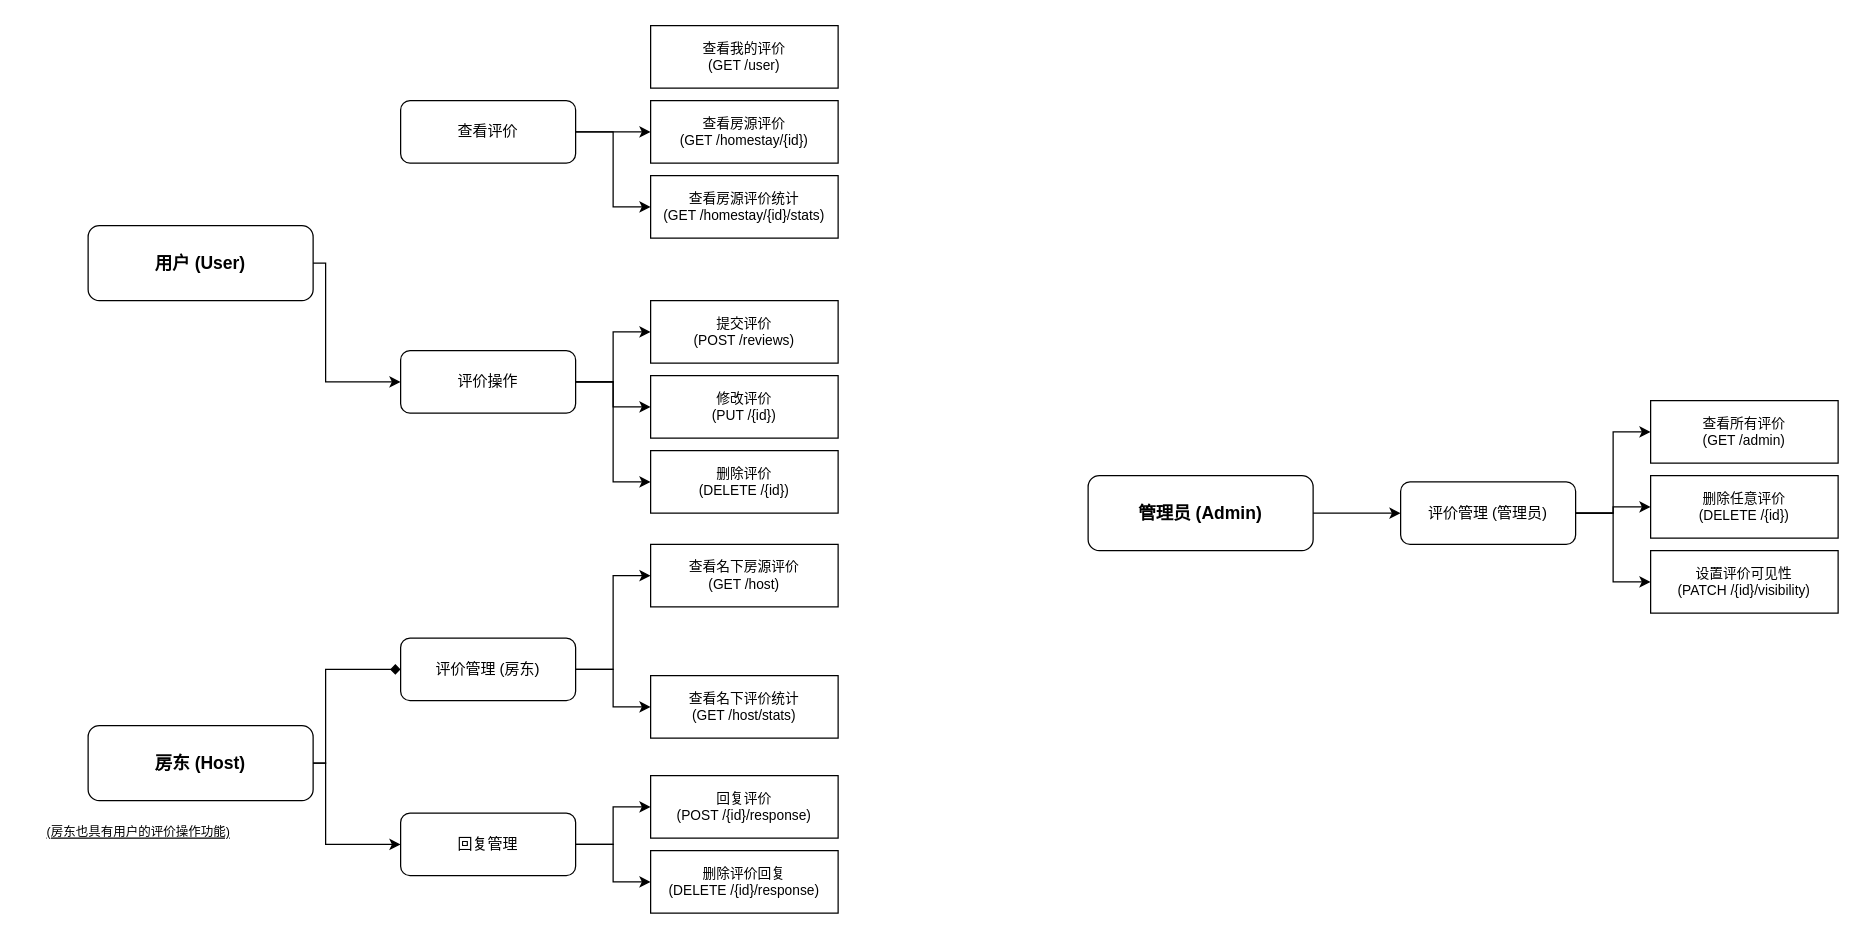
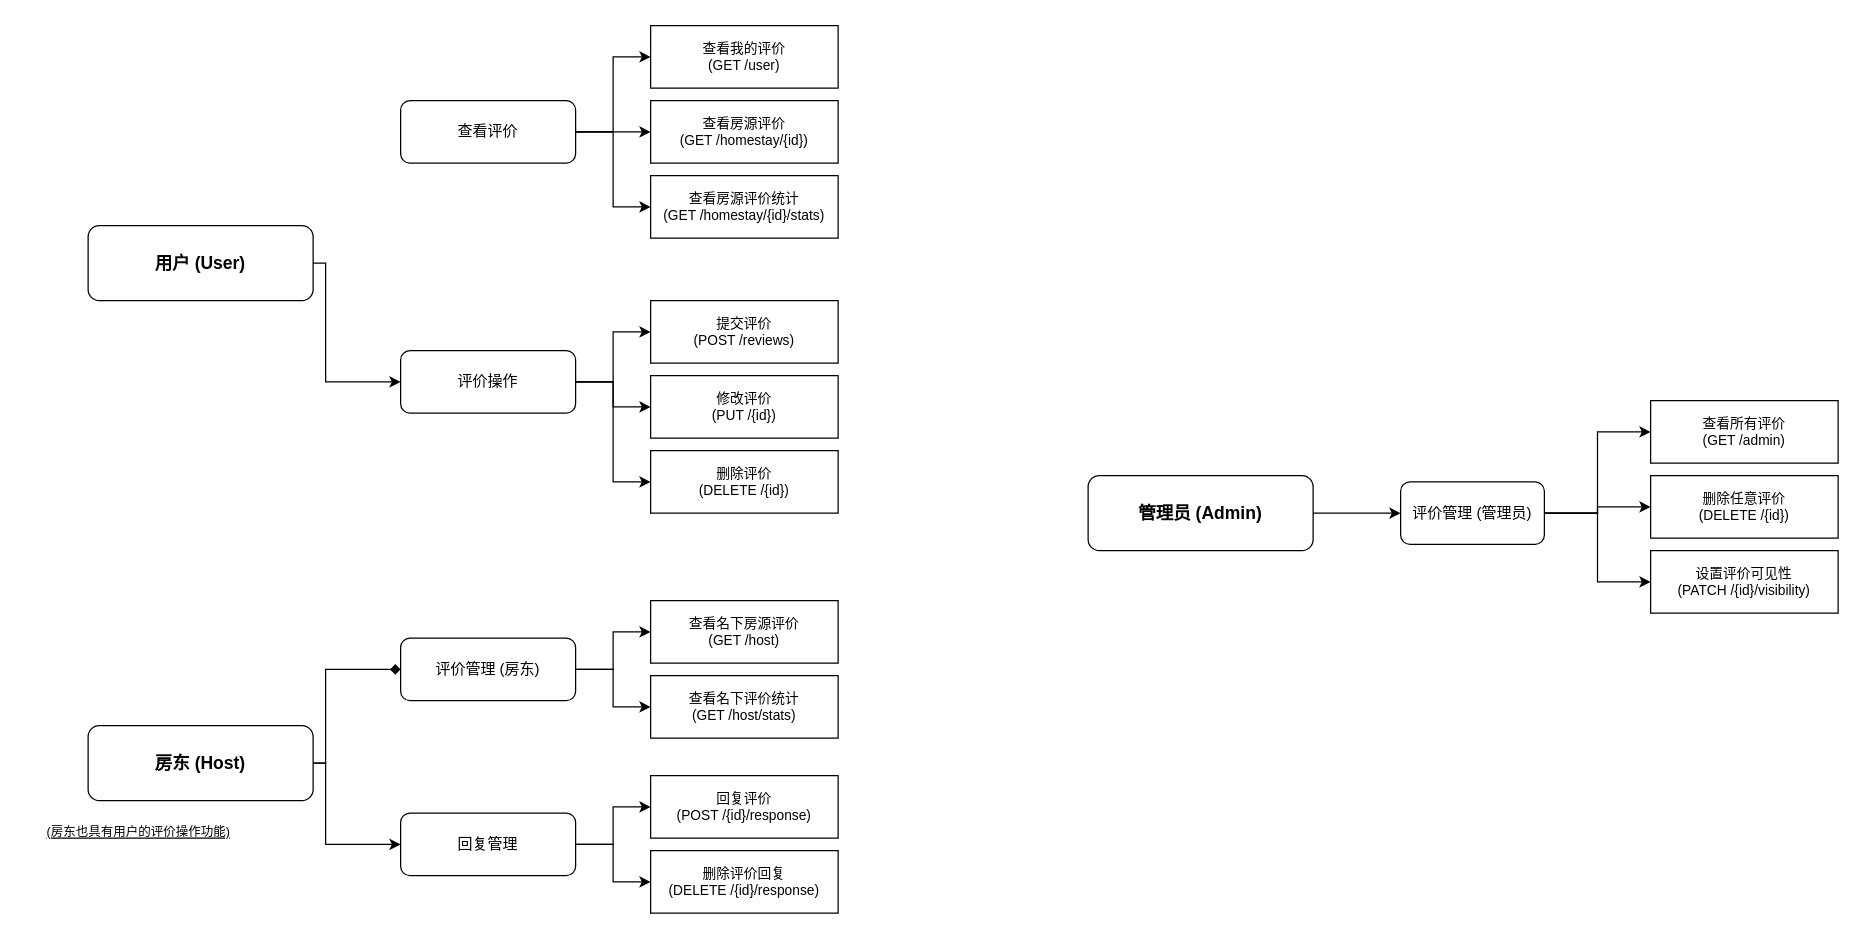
edge "查看评价" -> "查看我的评价 (GET /user)": added
node "评价管理 (管理员)": size 175x63 -> 144x63
node "查看名下房源评价 (GET /host)": moved (744, 576) -> (744, 632)
